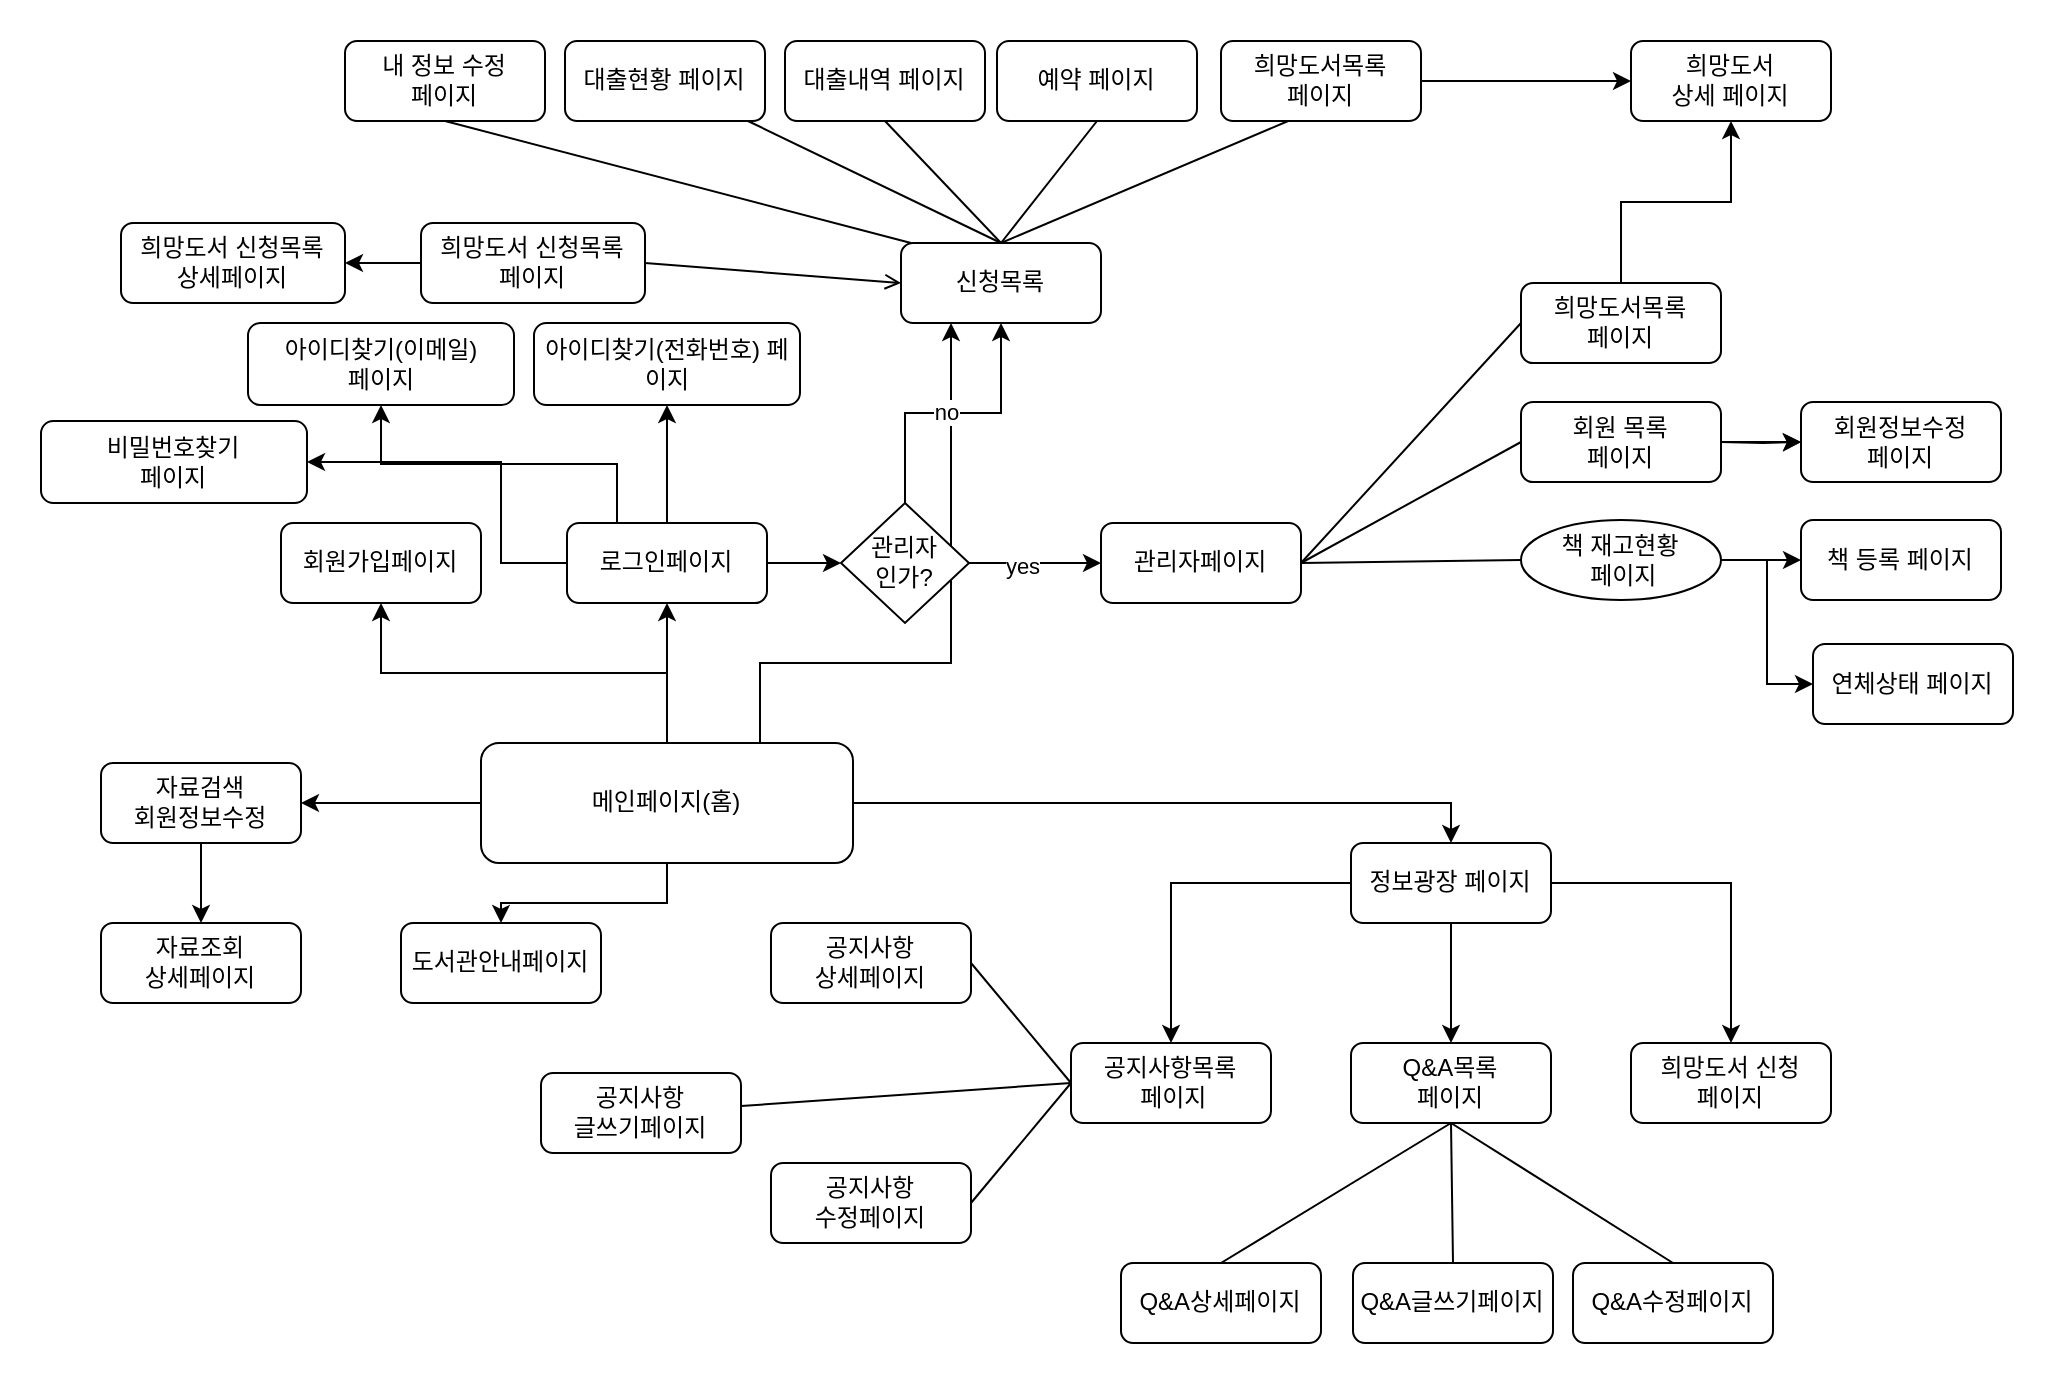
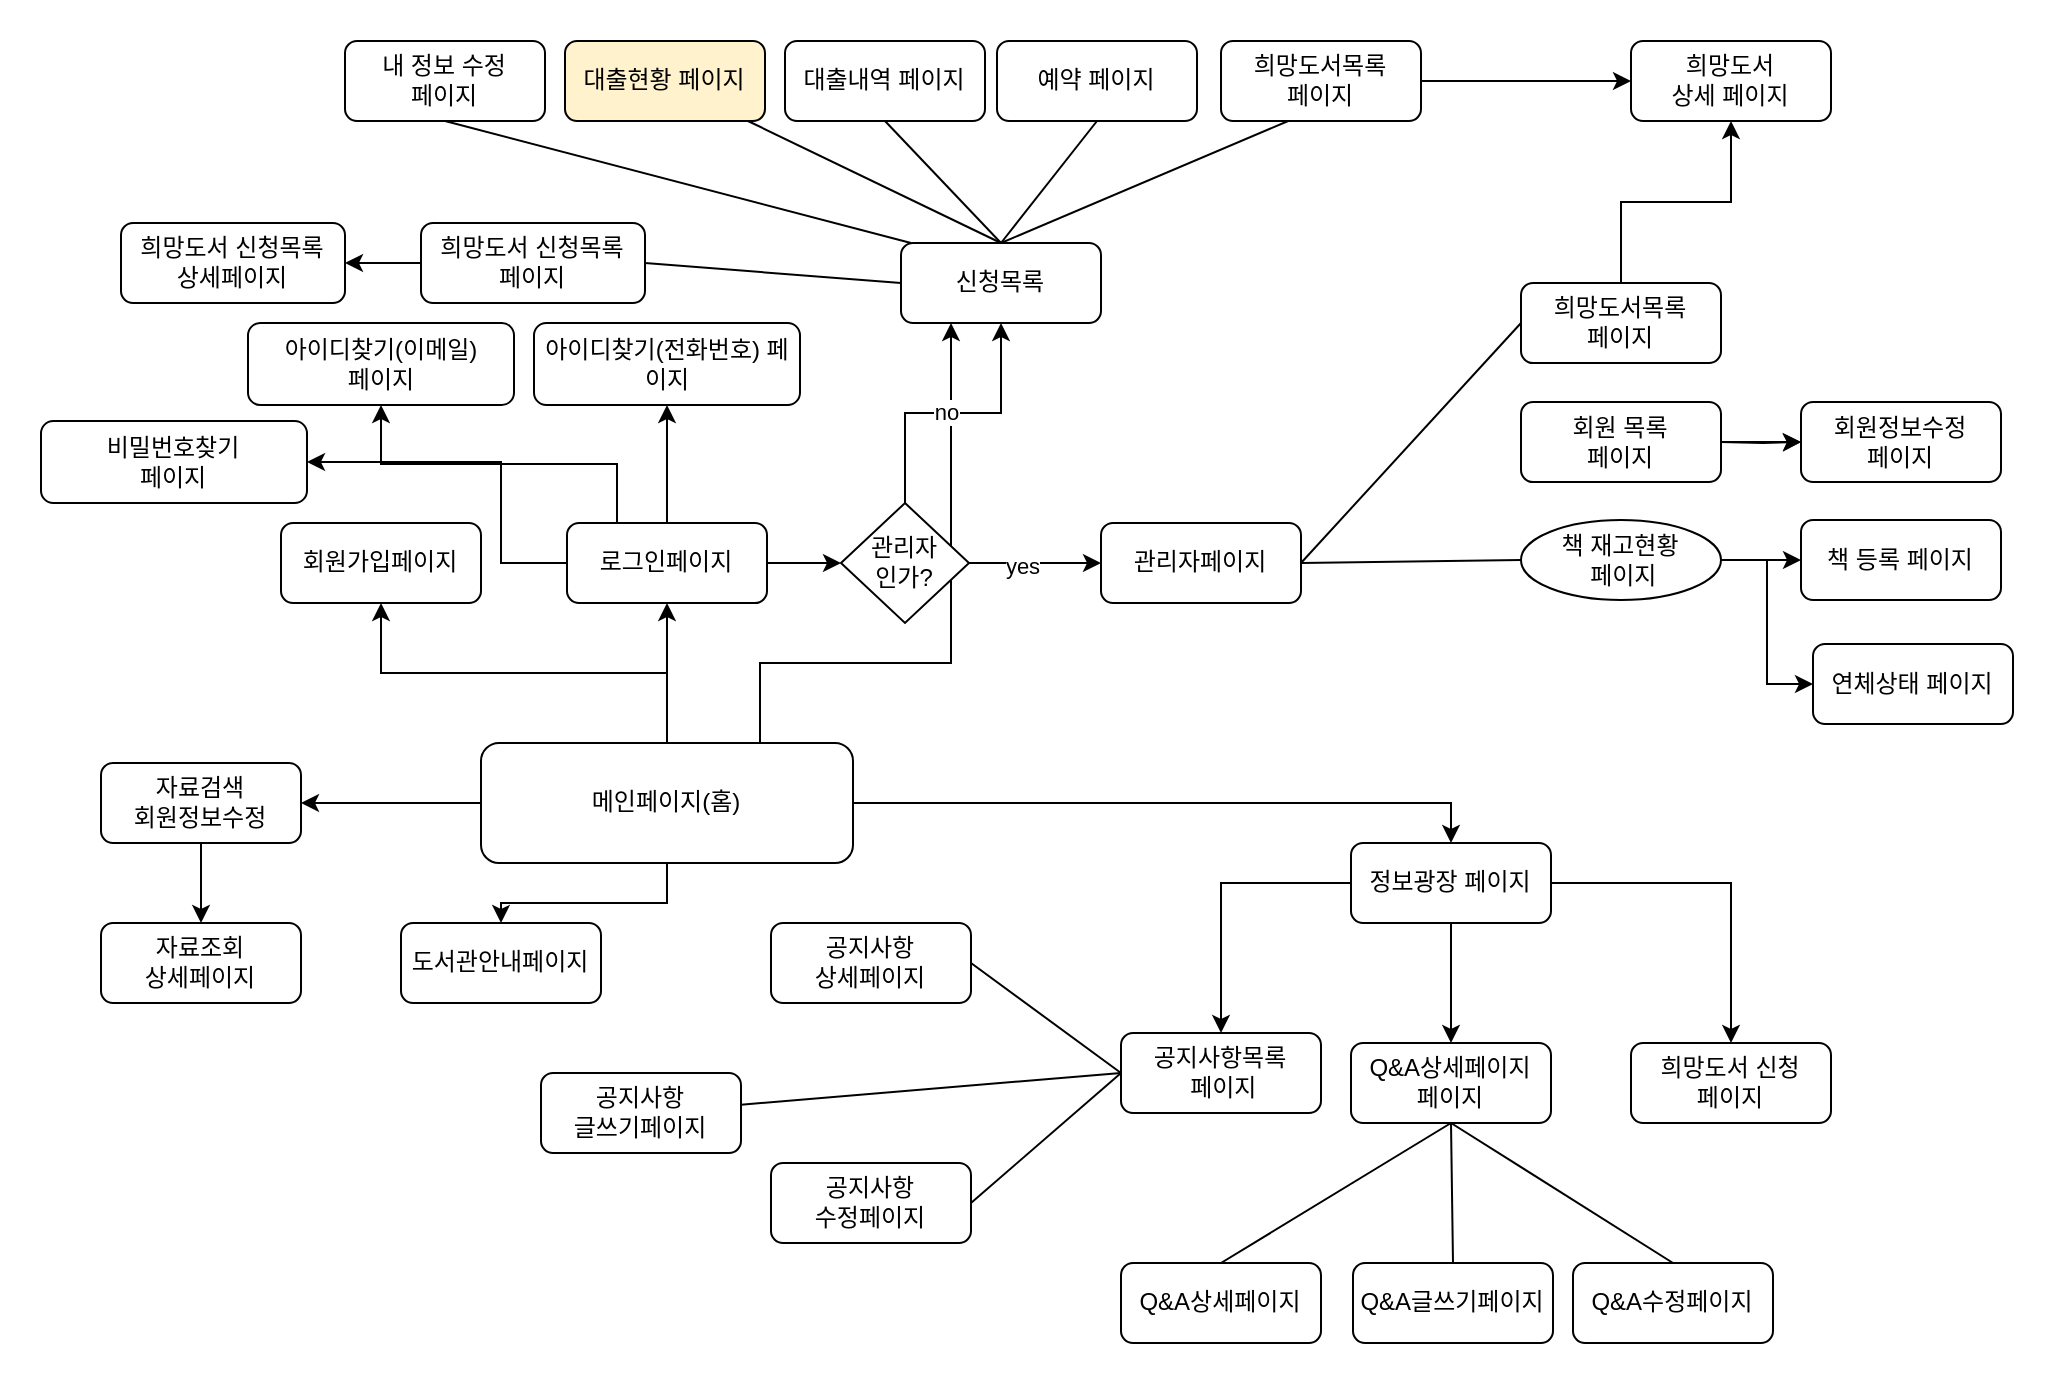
node "대출현황 페이지": fillcolor #ffffff -> #fff2cc
edge "희망도서 신청목록 페이지" -> "신청목록": arrowhead open -> none
edge "회원 목록 페이지" -- "관리자페이지": removed
node "공지사항목록 페이지": moved (1171, 1083) -> (1221, 1073)
node "Q&A목록 페이지": label "Q&A목록 페이지" -> "Q&A상세페이지 페이지"
